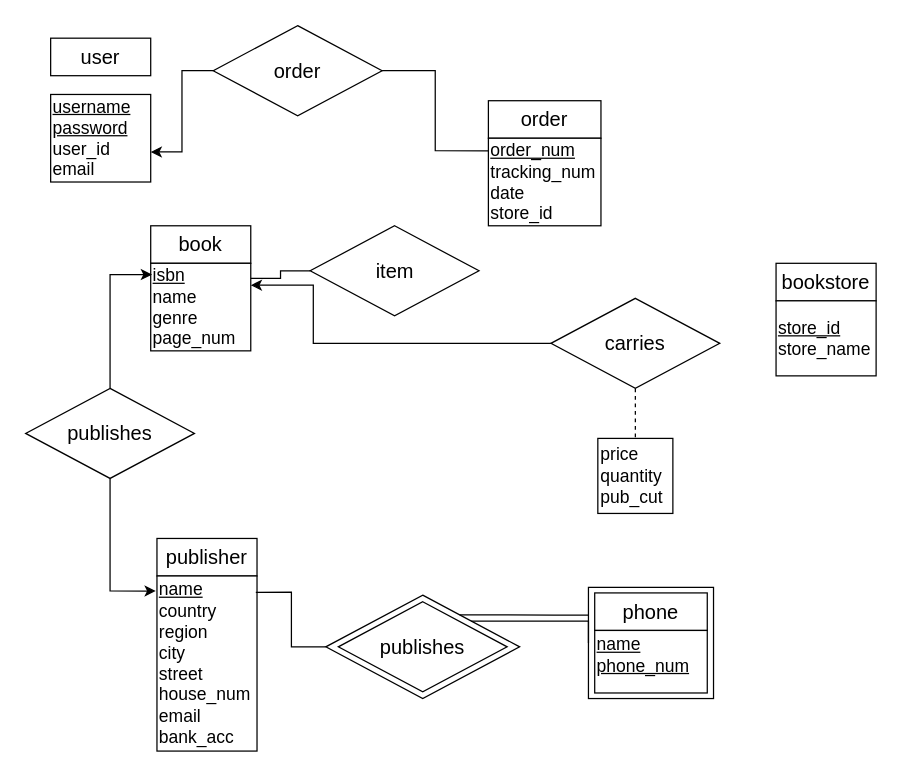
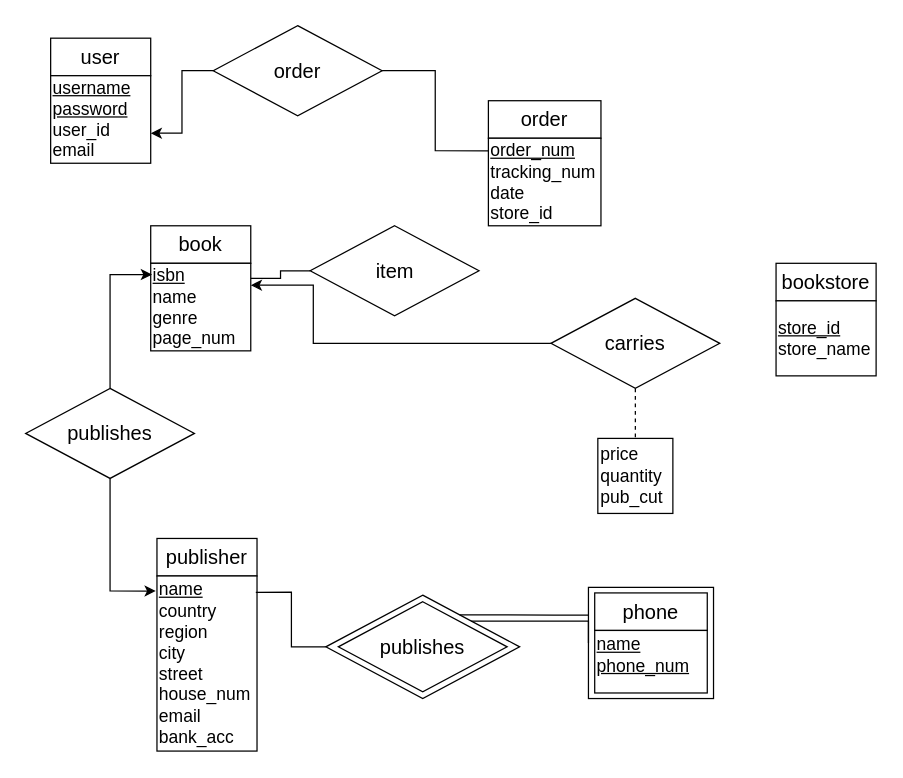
node "username password user_id email": moved (101, 138) -> (101, 119)
